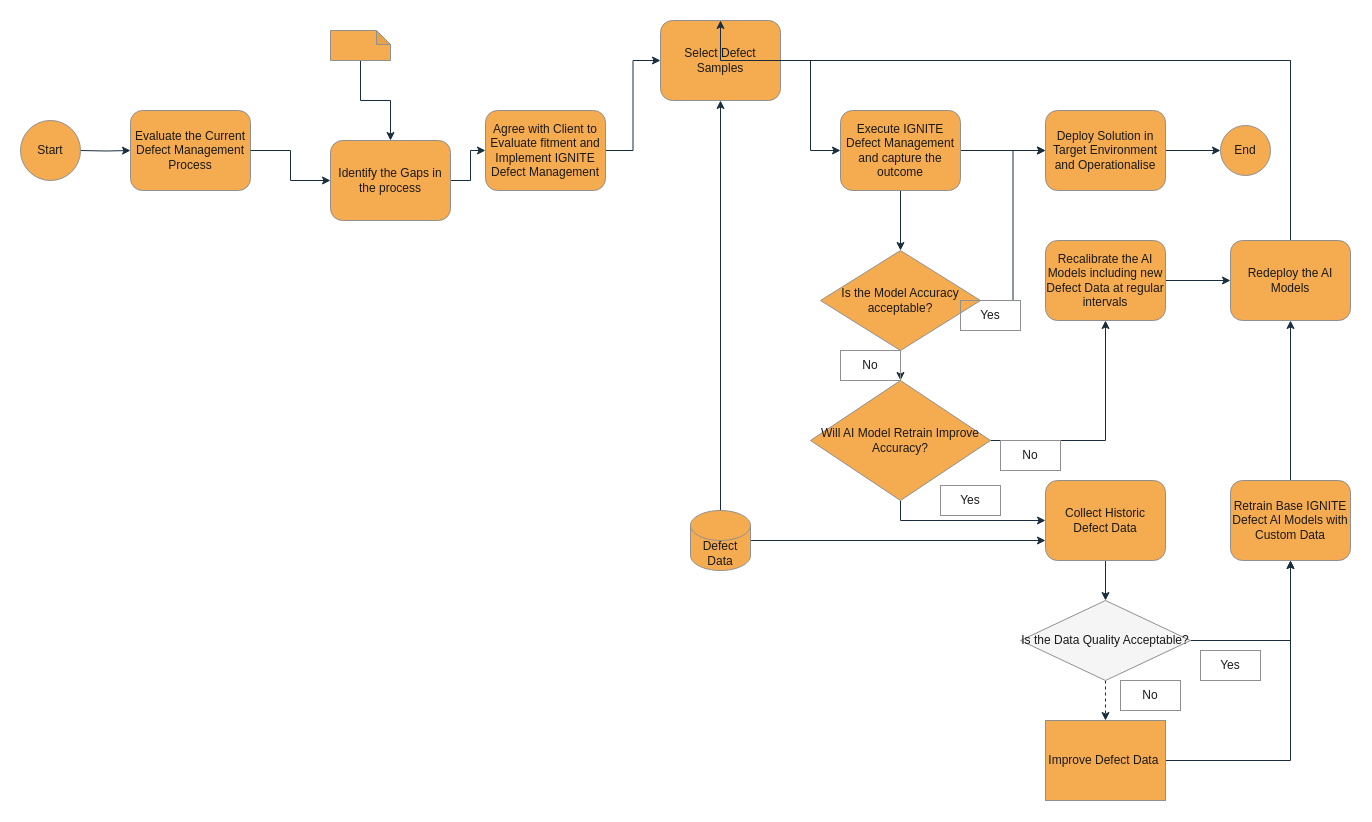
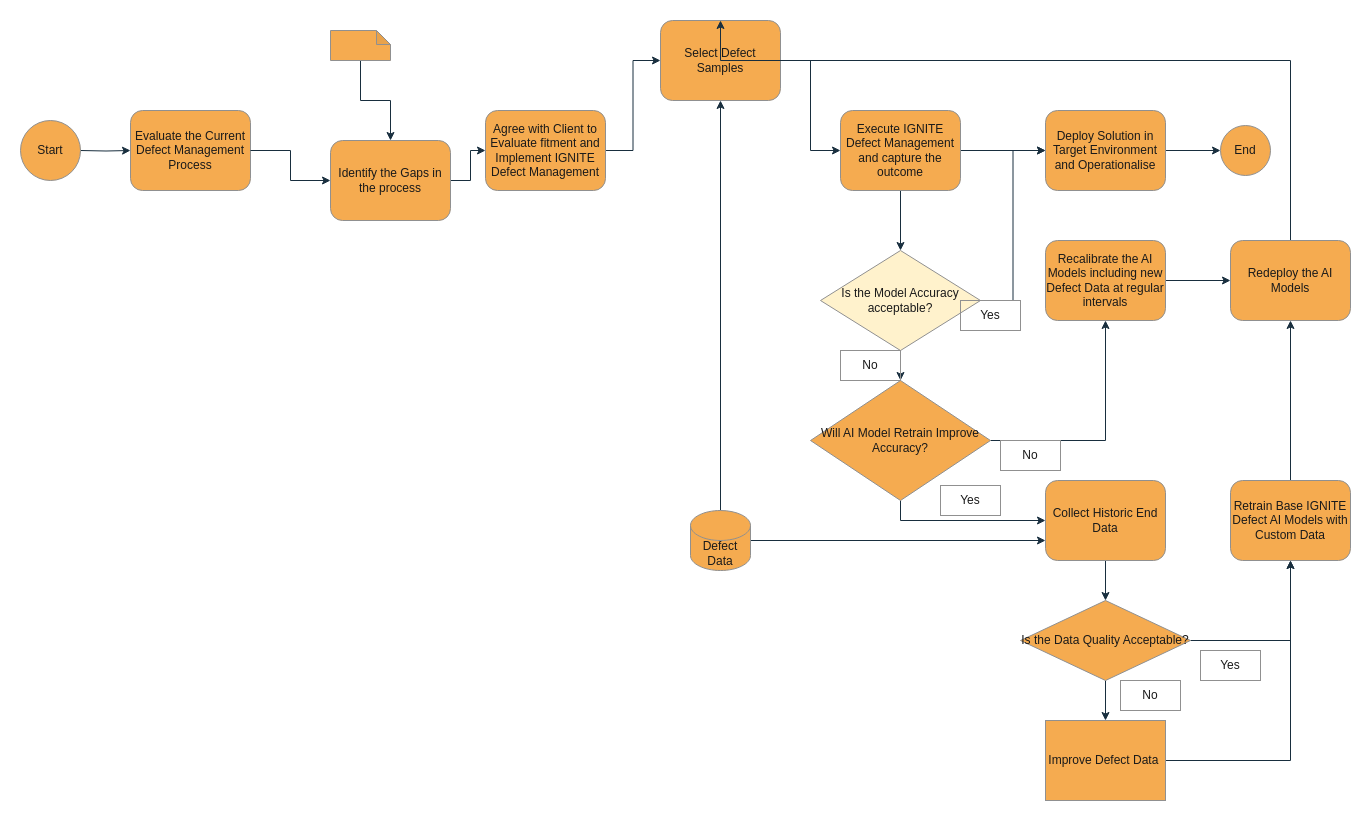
node "Is the Model Accuracy acceptable?": fillcolor #f5ab50 -> #fff2cc
node "Collect Historic Defect Data": label "Collect Historic Defect Data" -> "Collect Historic End Data"
node "Is the Data Quality Acceptable?": fillcolor #f5f5f5 -> #f5ab50
edge "Is the Data Quality Acceptable?" -> "Improve Defect Data": style dashed -> solid
